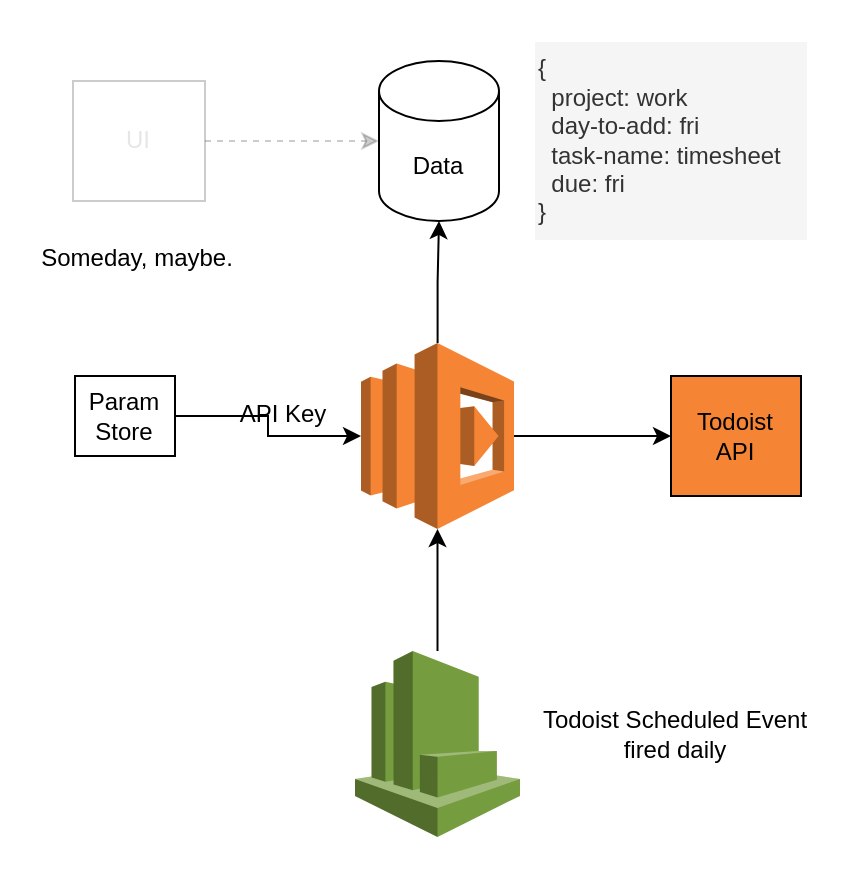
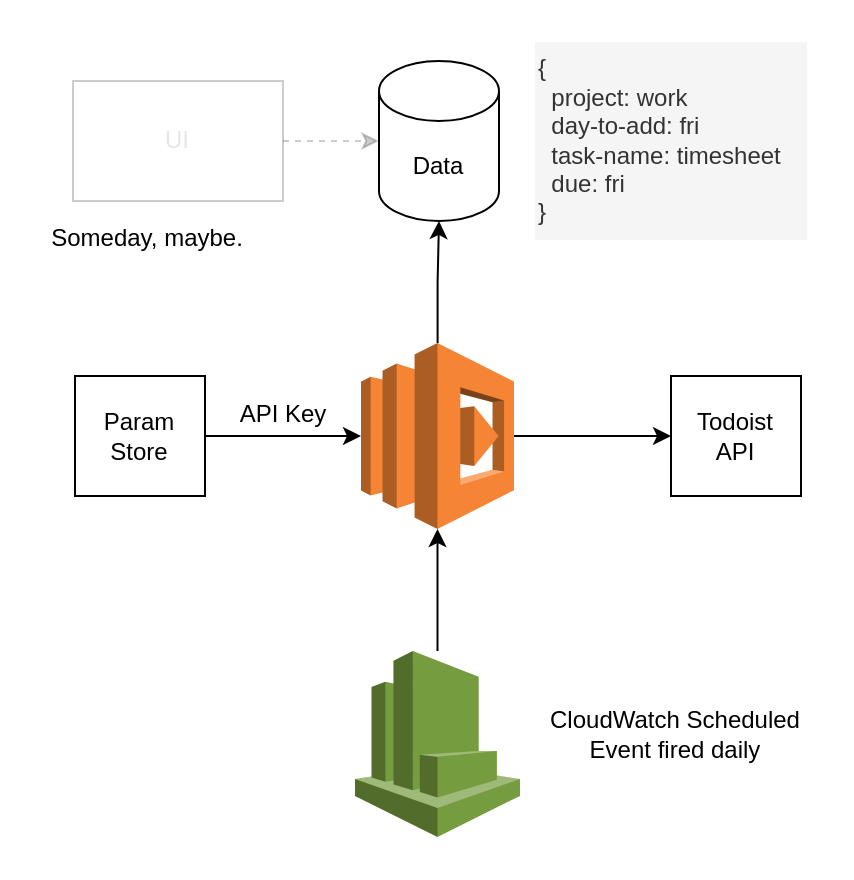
node "UI": size 132x120 -> 210x120
node "Someday, maybe.": moved (137, 259) -> (147, 239)
node "Param Store": size 100x80 -> 130x120
node "Todoist API": fillcolor #f58534 -> #ffffff
node "Todoist Scheduled Event fired daily": label "Todoist Scheduled Event fired daily" -> "CloudWatch Scheduled Event fired daily"
